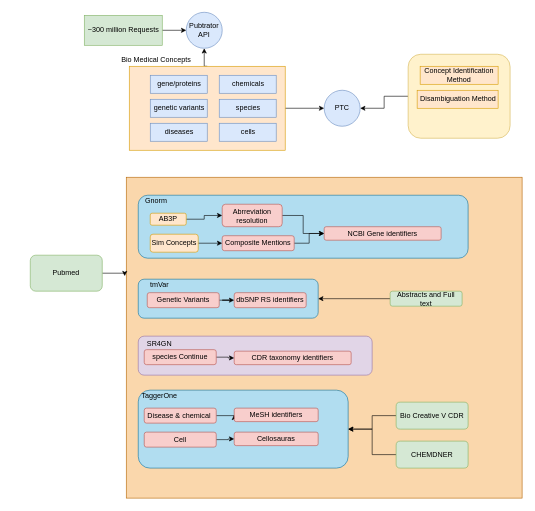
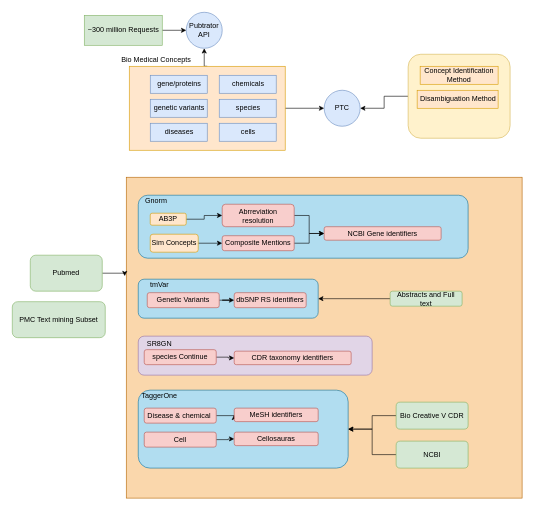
node "Abrreviation resolution": size 60x23 -> 72x23
node "PMC Text mining Subset": added
node "SR4GN": label "SR4GN" -> "SR8GN"
node "CHEMDNER": label "CHEMDNER" -> "NCBI"
